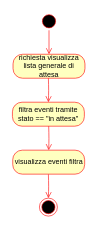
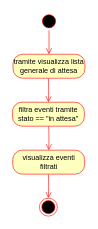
node "richiesta visualizza lista generale di attesa": label "richiesta visualizza lista generale di attesa" -> "tramite visualizza lista generale di attesa"
node "visualizza eventi filtra": label "visualizza eventi filtra" -> "visualizza eventi filtrati"
